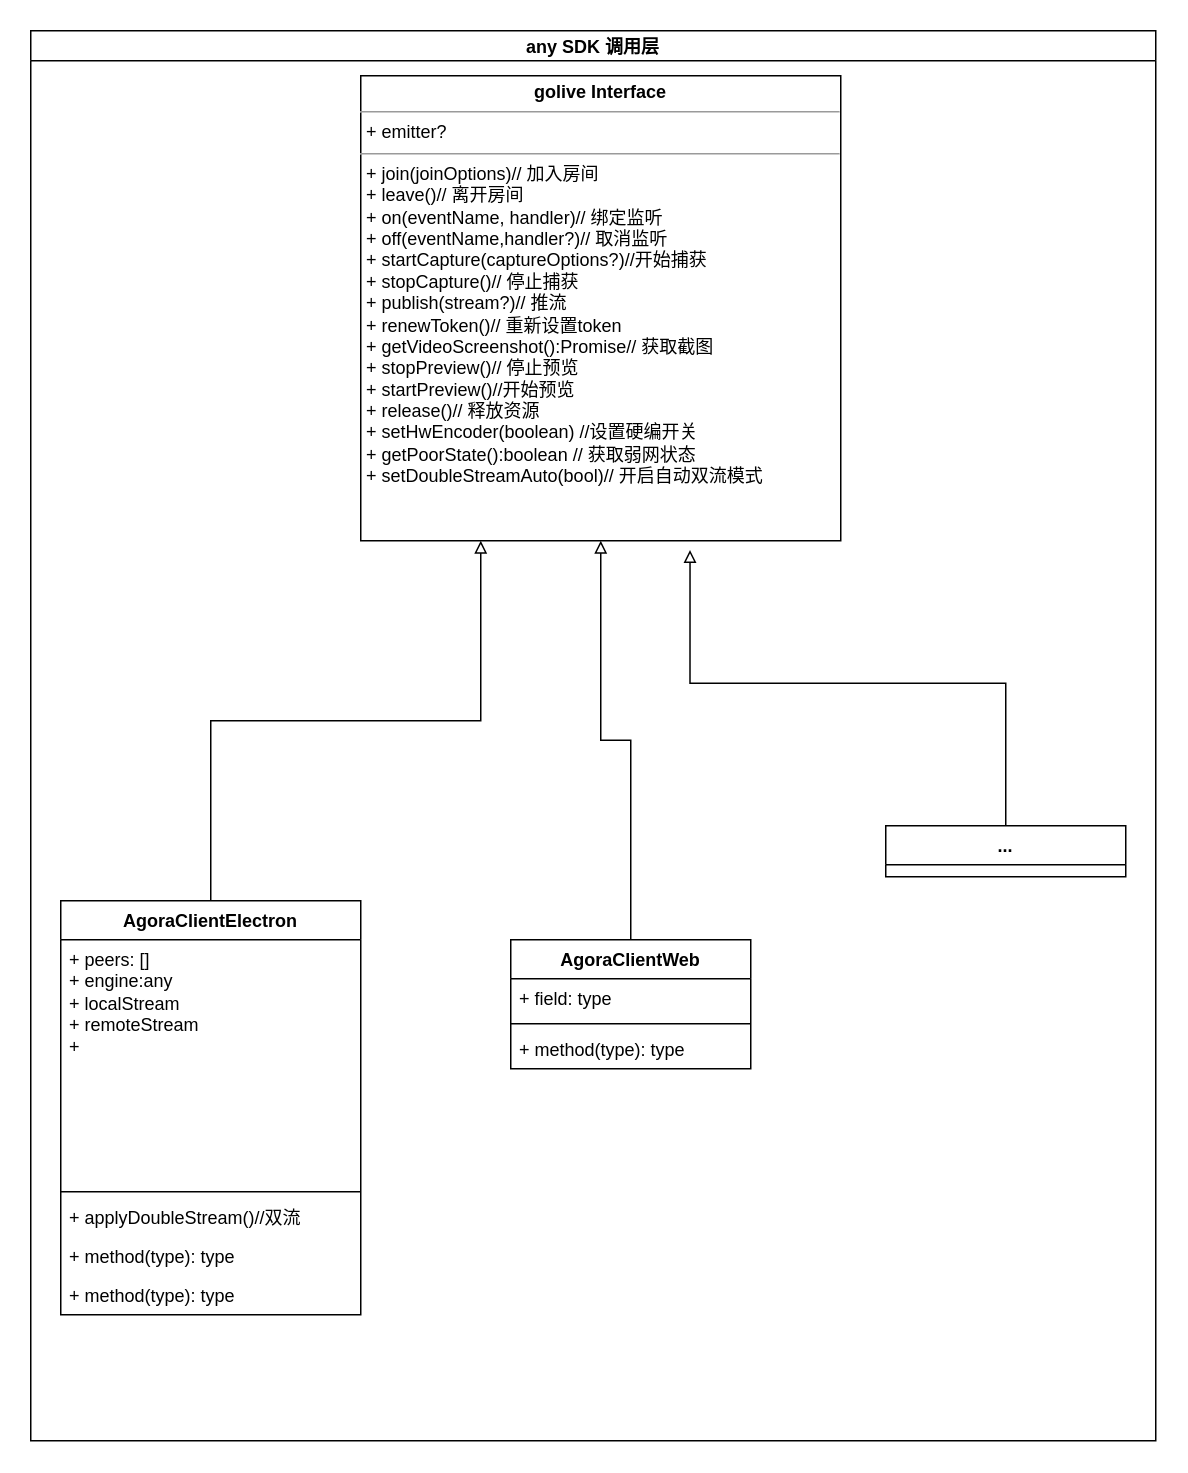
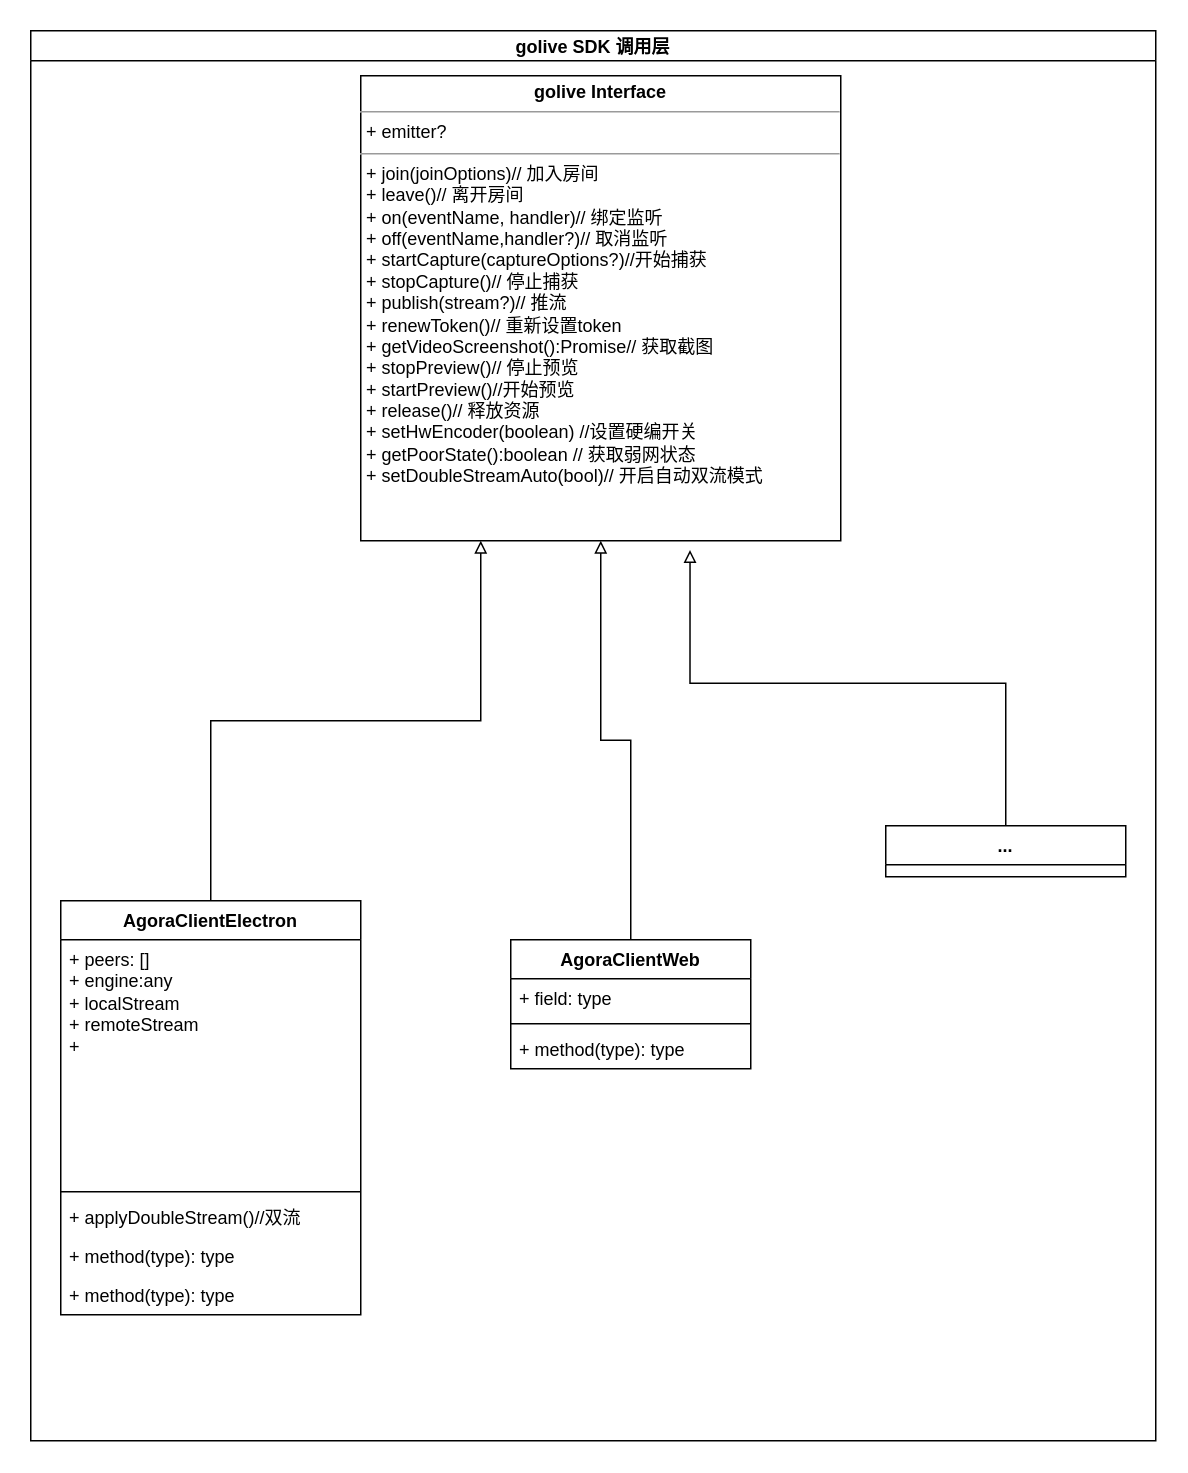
node "any SDK 调用层": label "any SDK 调用层" -> "golive SDK 调用层"
